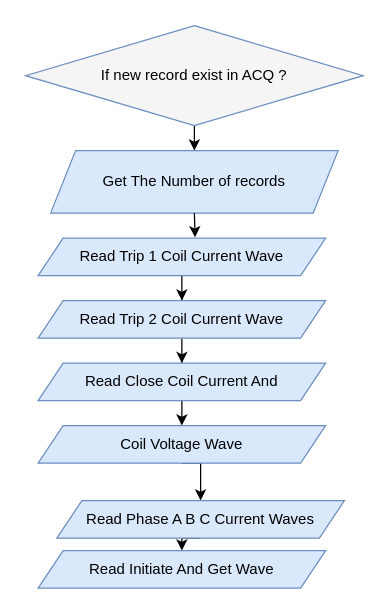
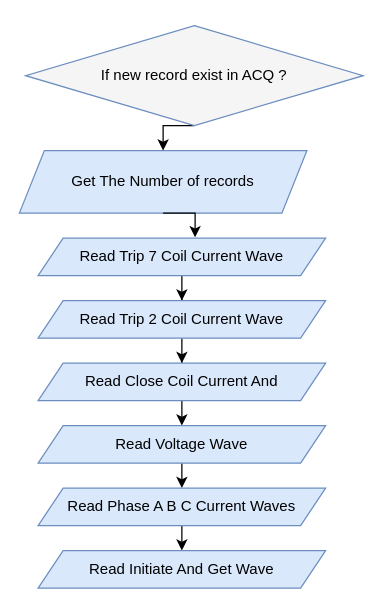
node "Get The Number of records": moved (194, 182) -> (163, 182)
node "Read Trip 1 Coil Current Wave": label "Read Trip 1 Coil Current Wave" -> "Read Trip 7 Coil Current Wave"
node "Coil Voltage Wave": label "Coil Voltage Wave" -> "Read Voltage Wave"
node "Read Phase A B C Current Waves": moved (201, 519) -> (182, 507)
